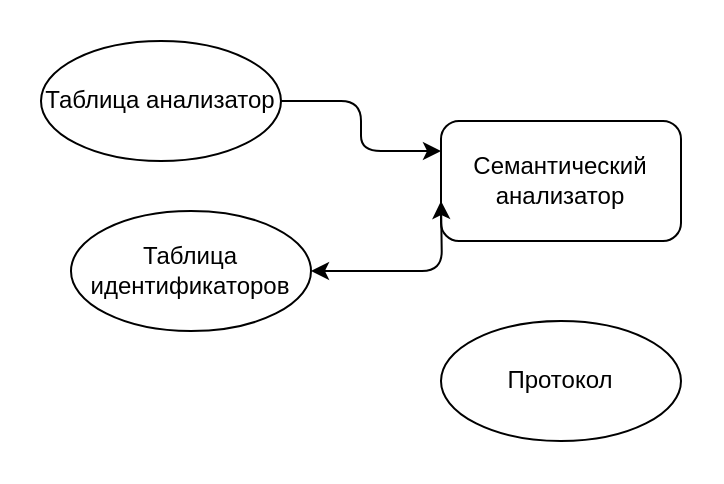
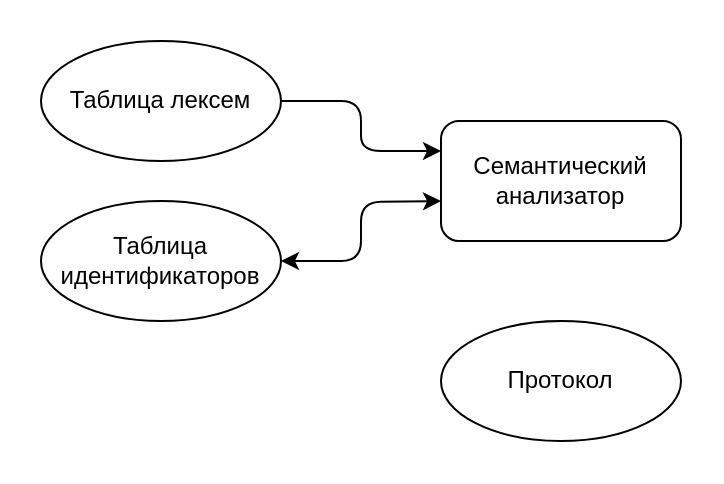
node "Таблица анализатор": label "Таблица анализатор" -> "Таблица лексем"
node "Таблица идентификаторов": moved (191, 271) -> (161, 261)
